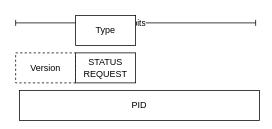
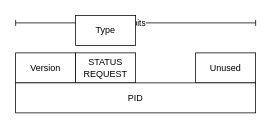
node "Version": style dashed -> solid
node "Unused": added
node "PID": moved (139, 105) -> (135, 98)
